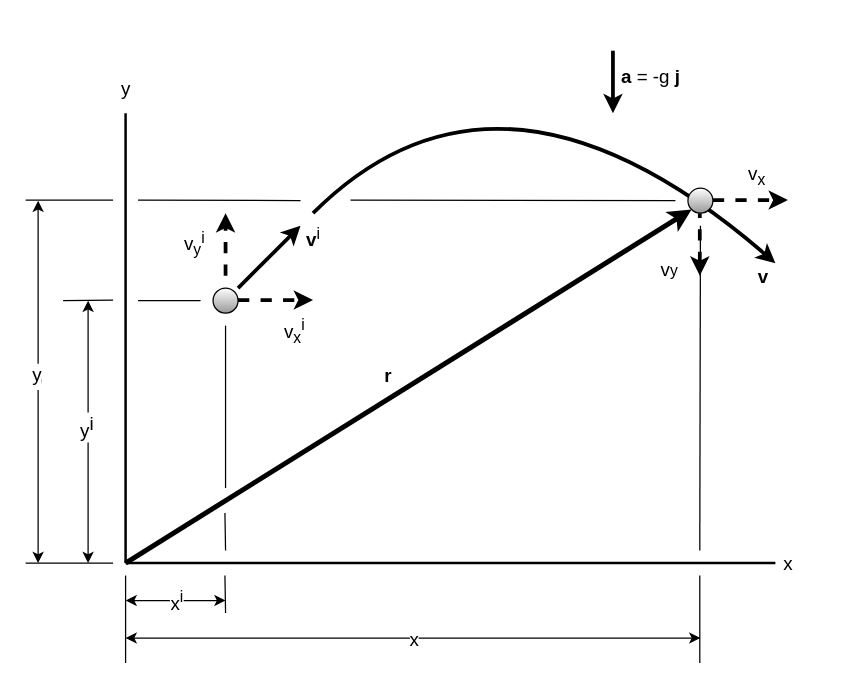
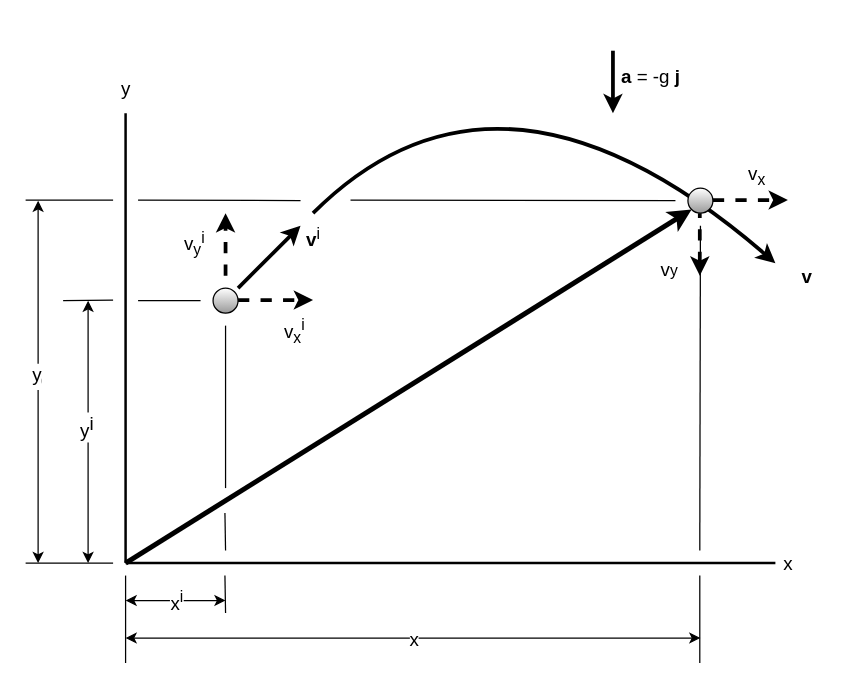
node "v": moved (763, 276) -> (807, 276)
node "r": removed
